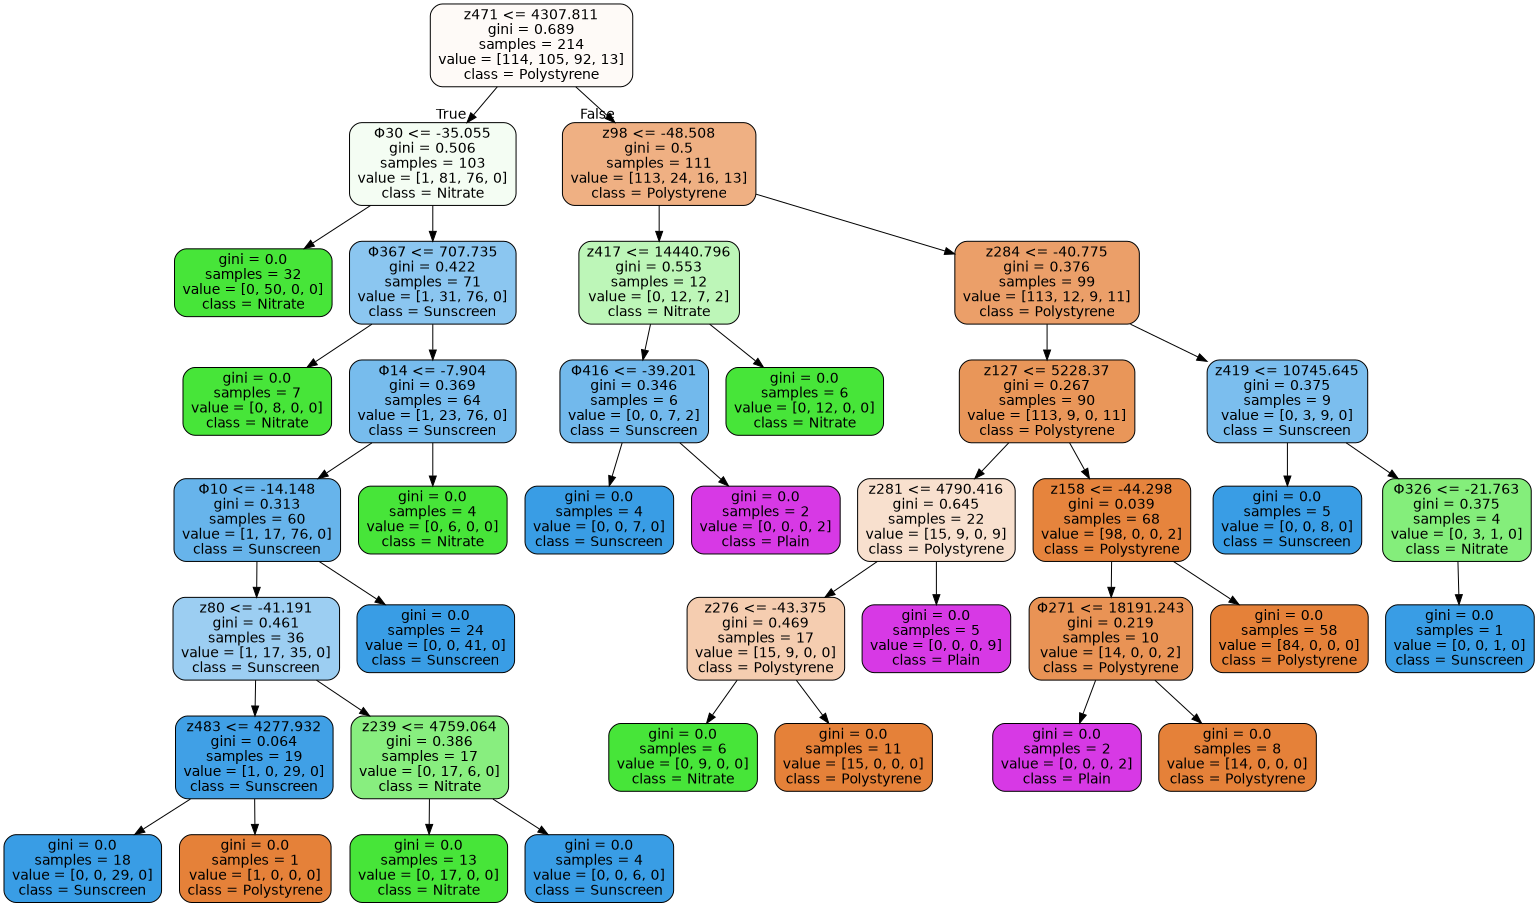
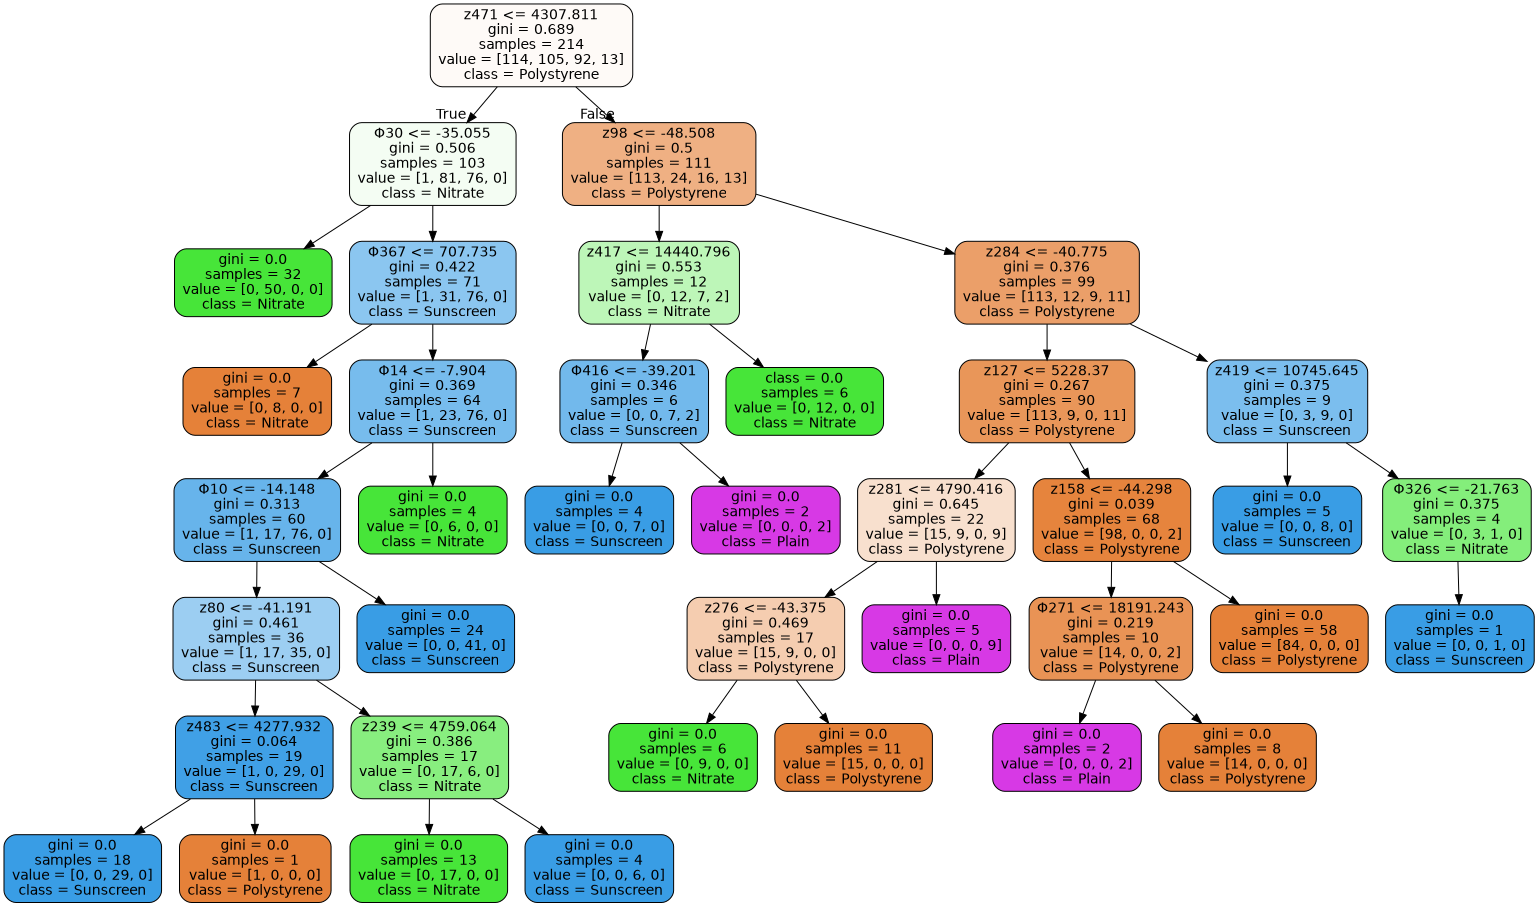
node "gini = 0.0 samples = 7 value = [0, 8, 0, 0] class = Nitrate": fillcolor #47e539 -> #e58139
node "gini = 0.0 samples = 6 value = [0, 12, 0, 0] class = Nitrate": label "gini = 0.0 samples = 6 value = [0, 12, 0, 0] class = Nitrate" -> "class = 0.0 samples = 6 value = [0, 12, 0, 0] class = Nitrate"
